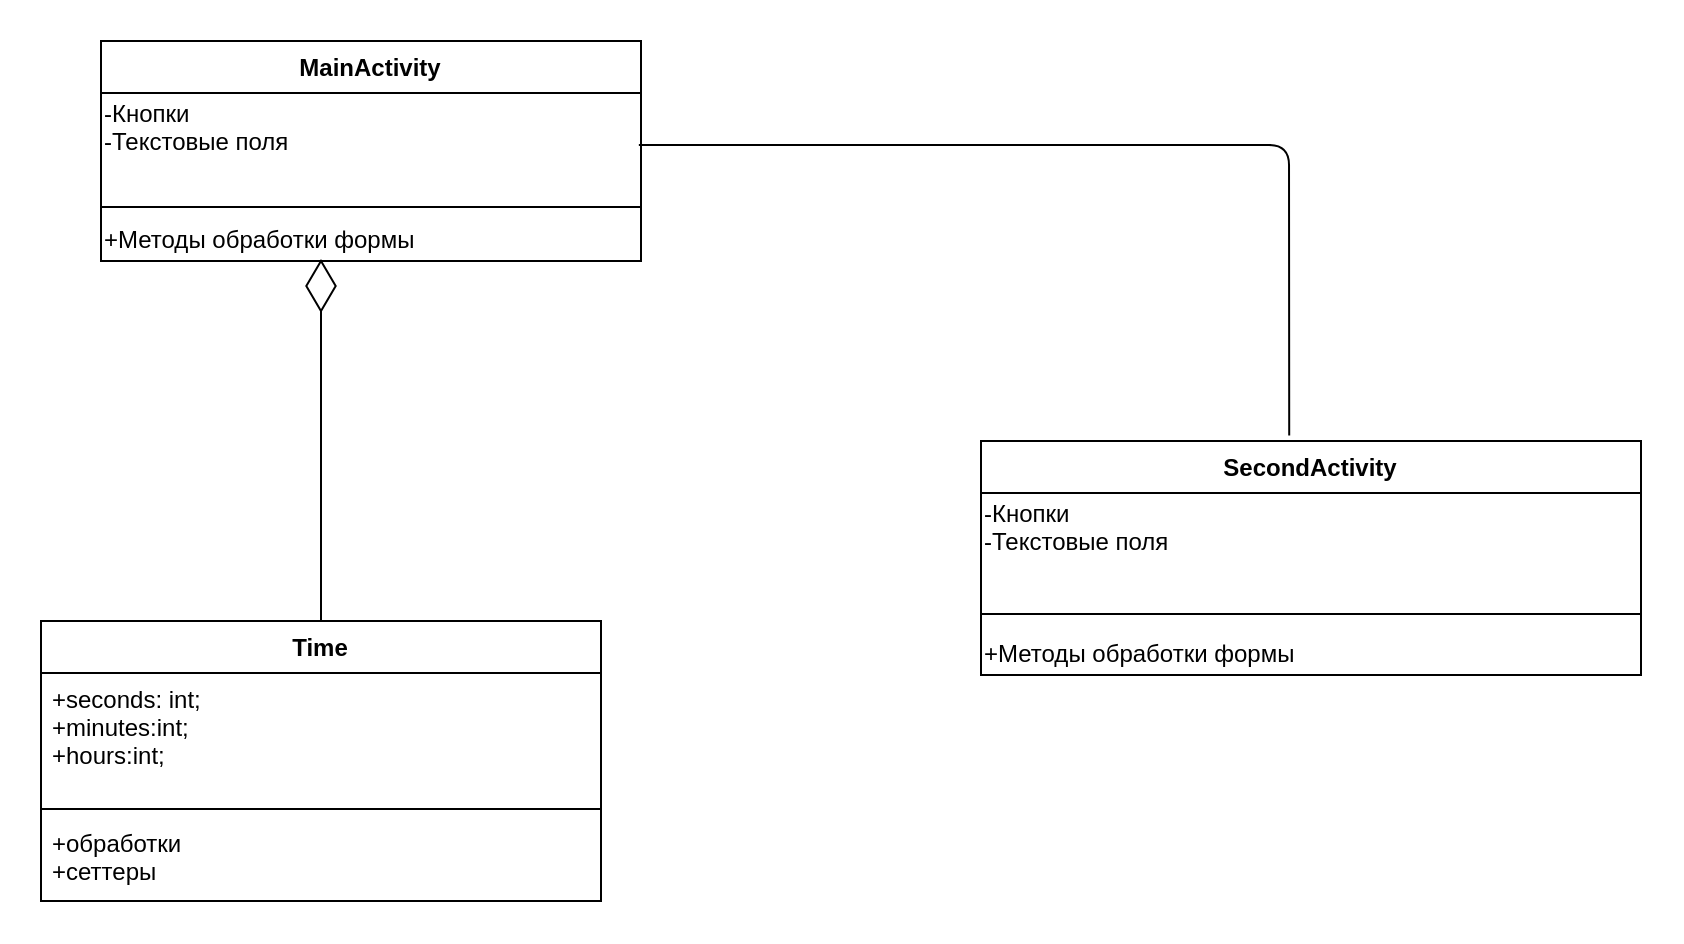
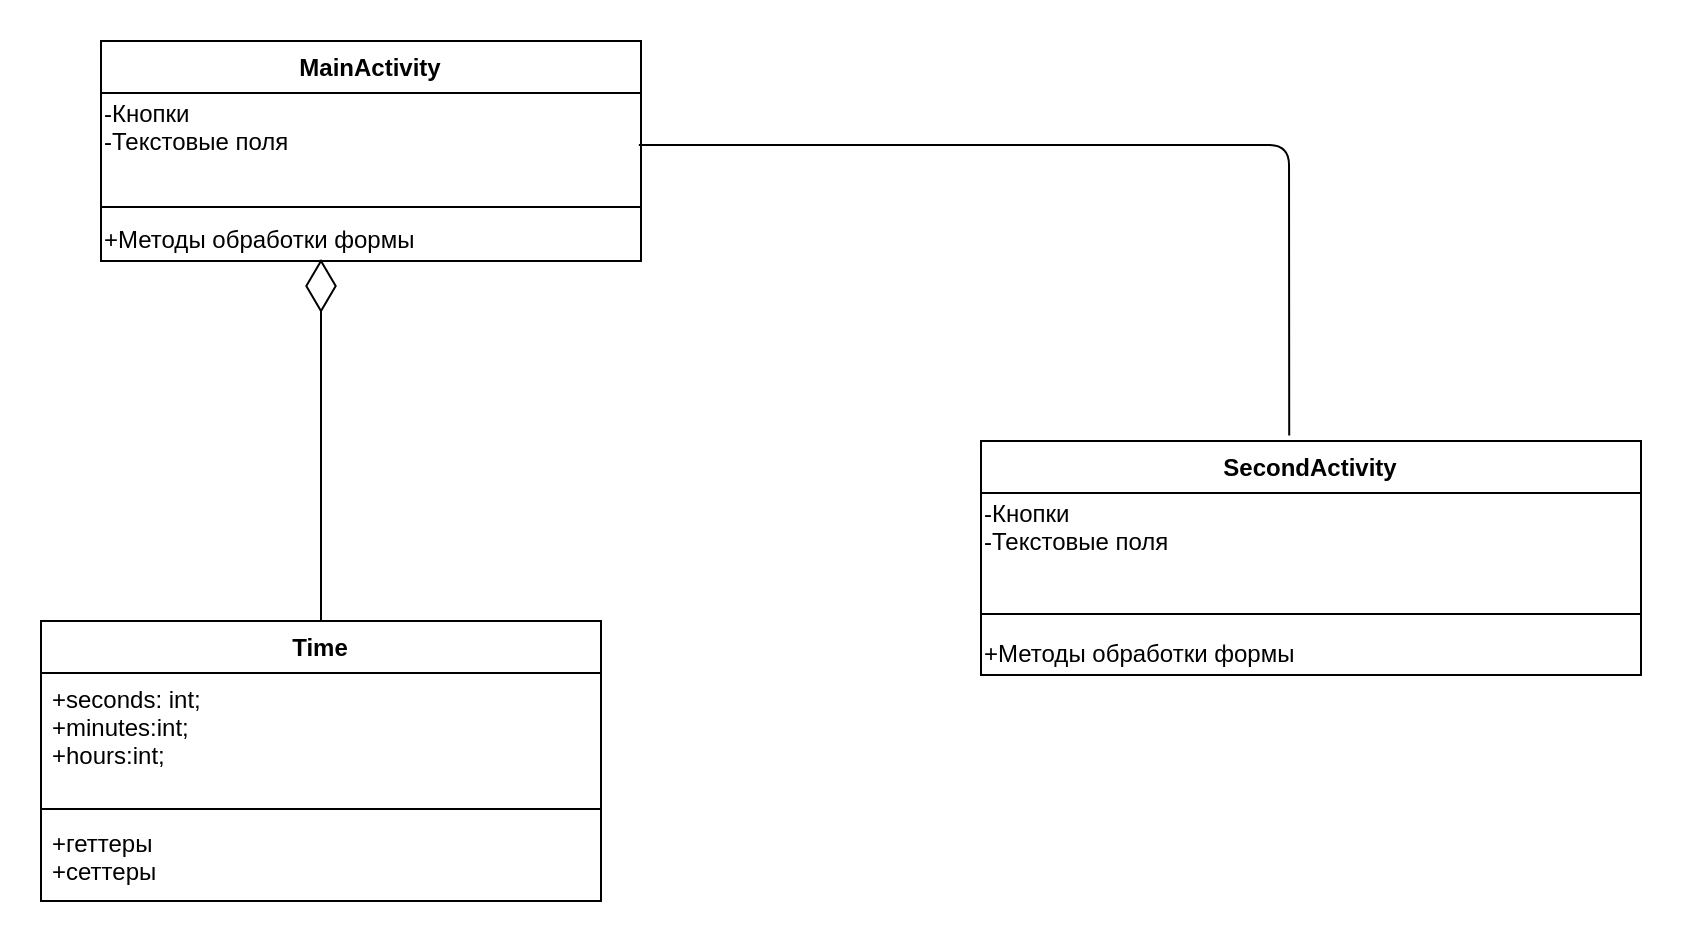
node "+обработки +сеттеры": label "+обработки +сеттеры" -> "+геттеры +сеттеры"
